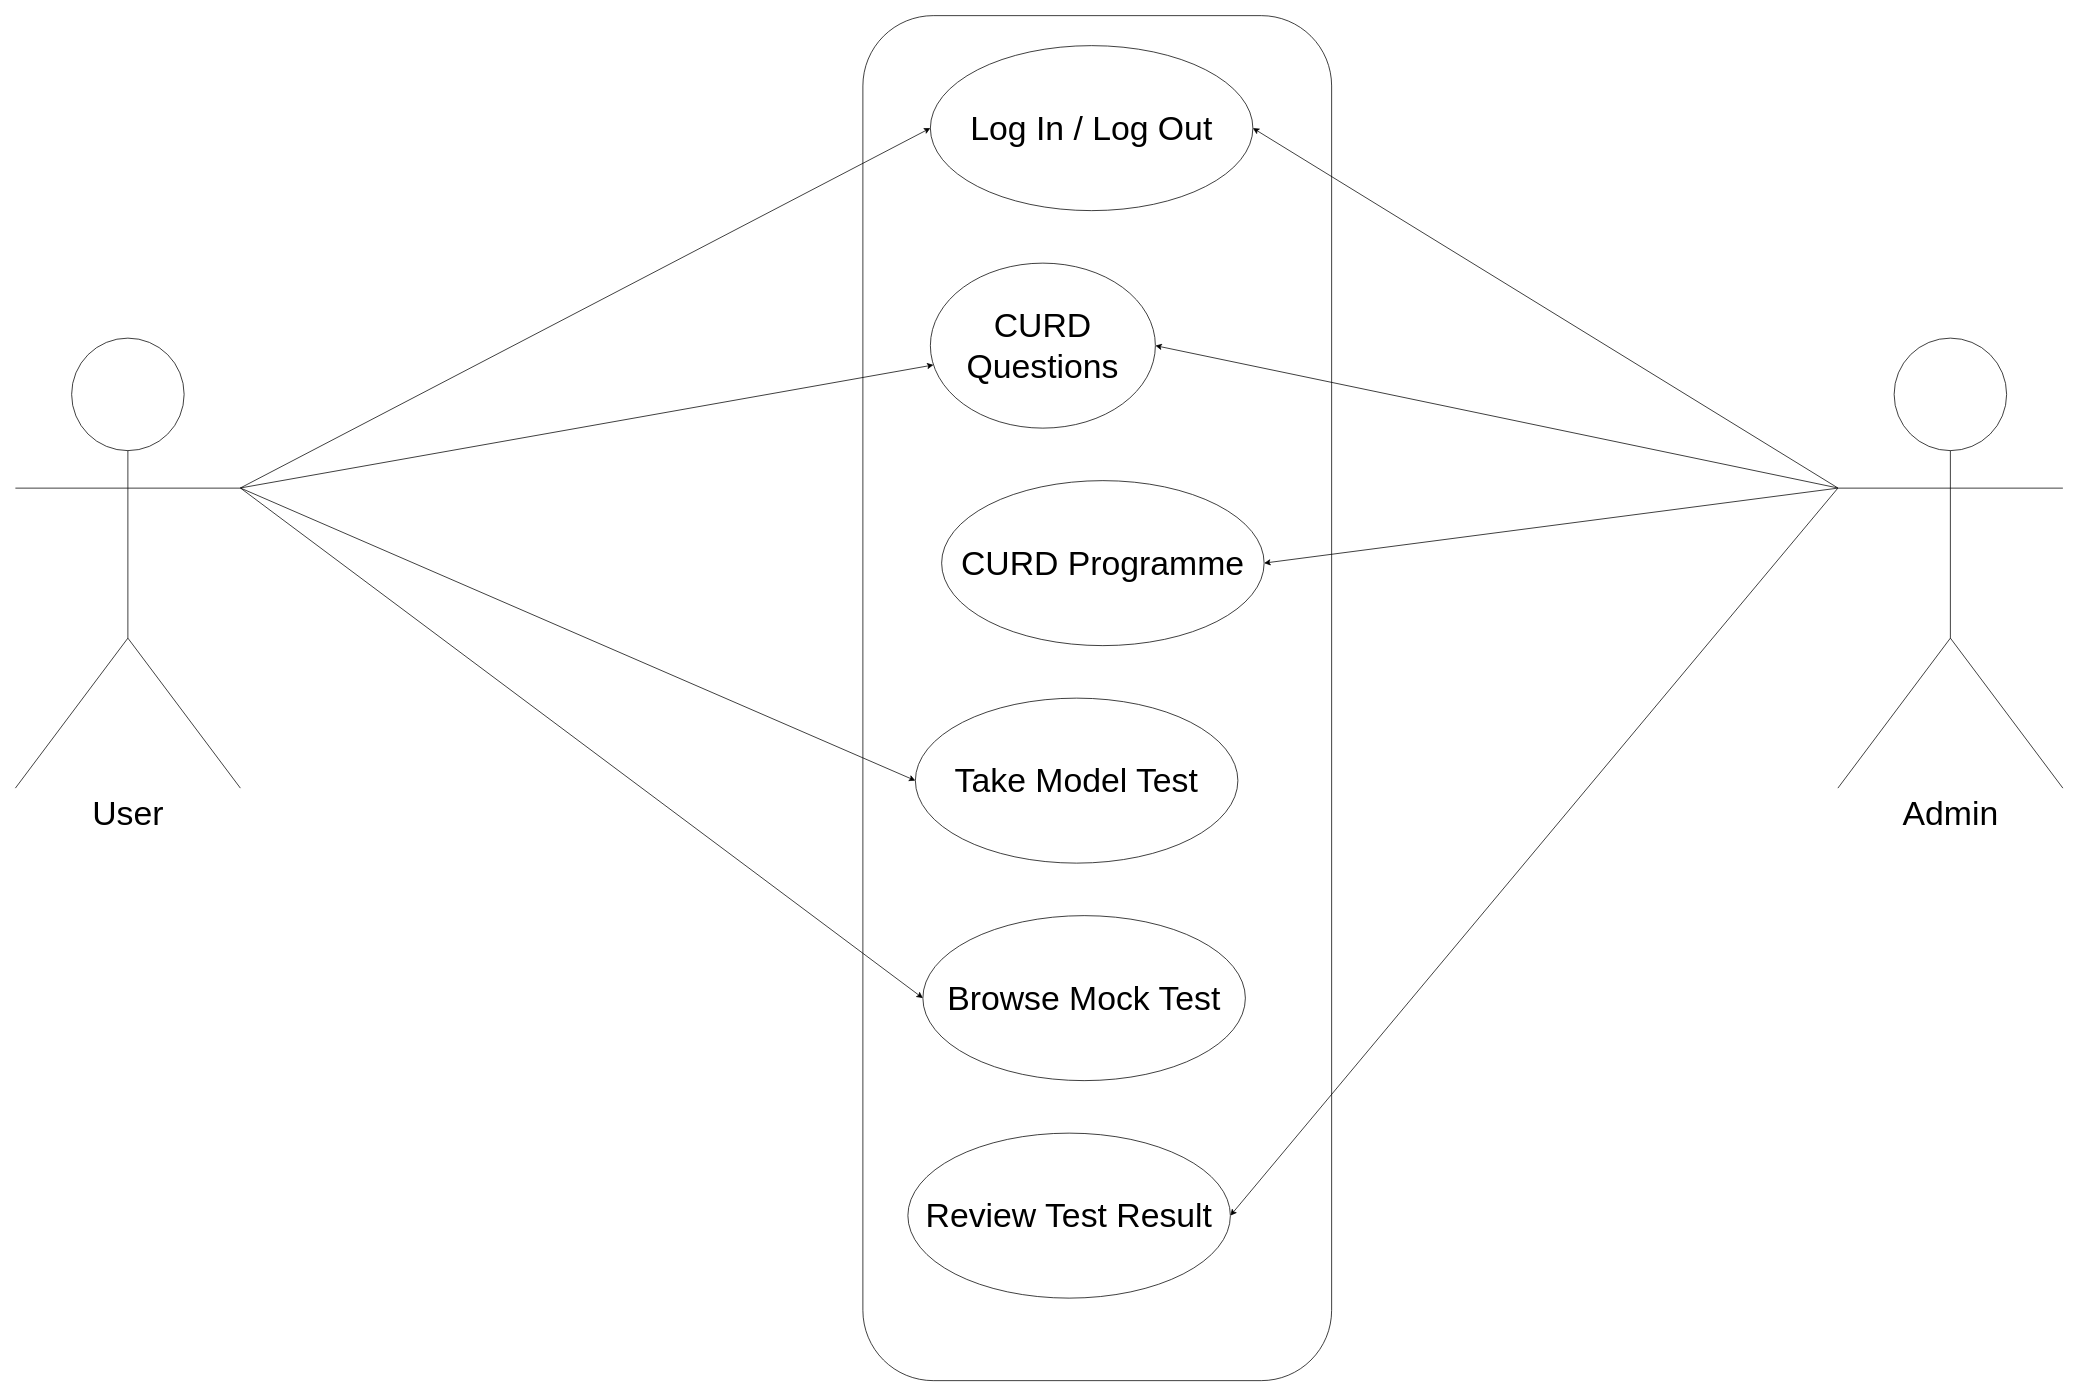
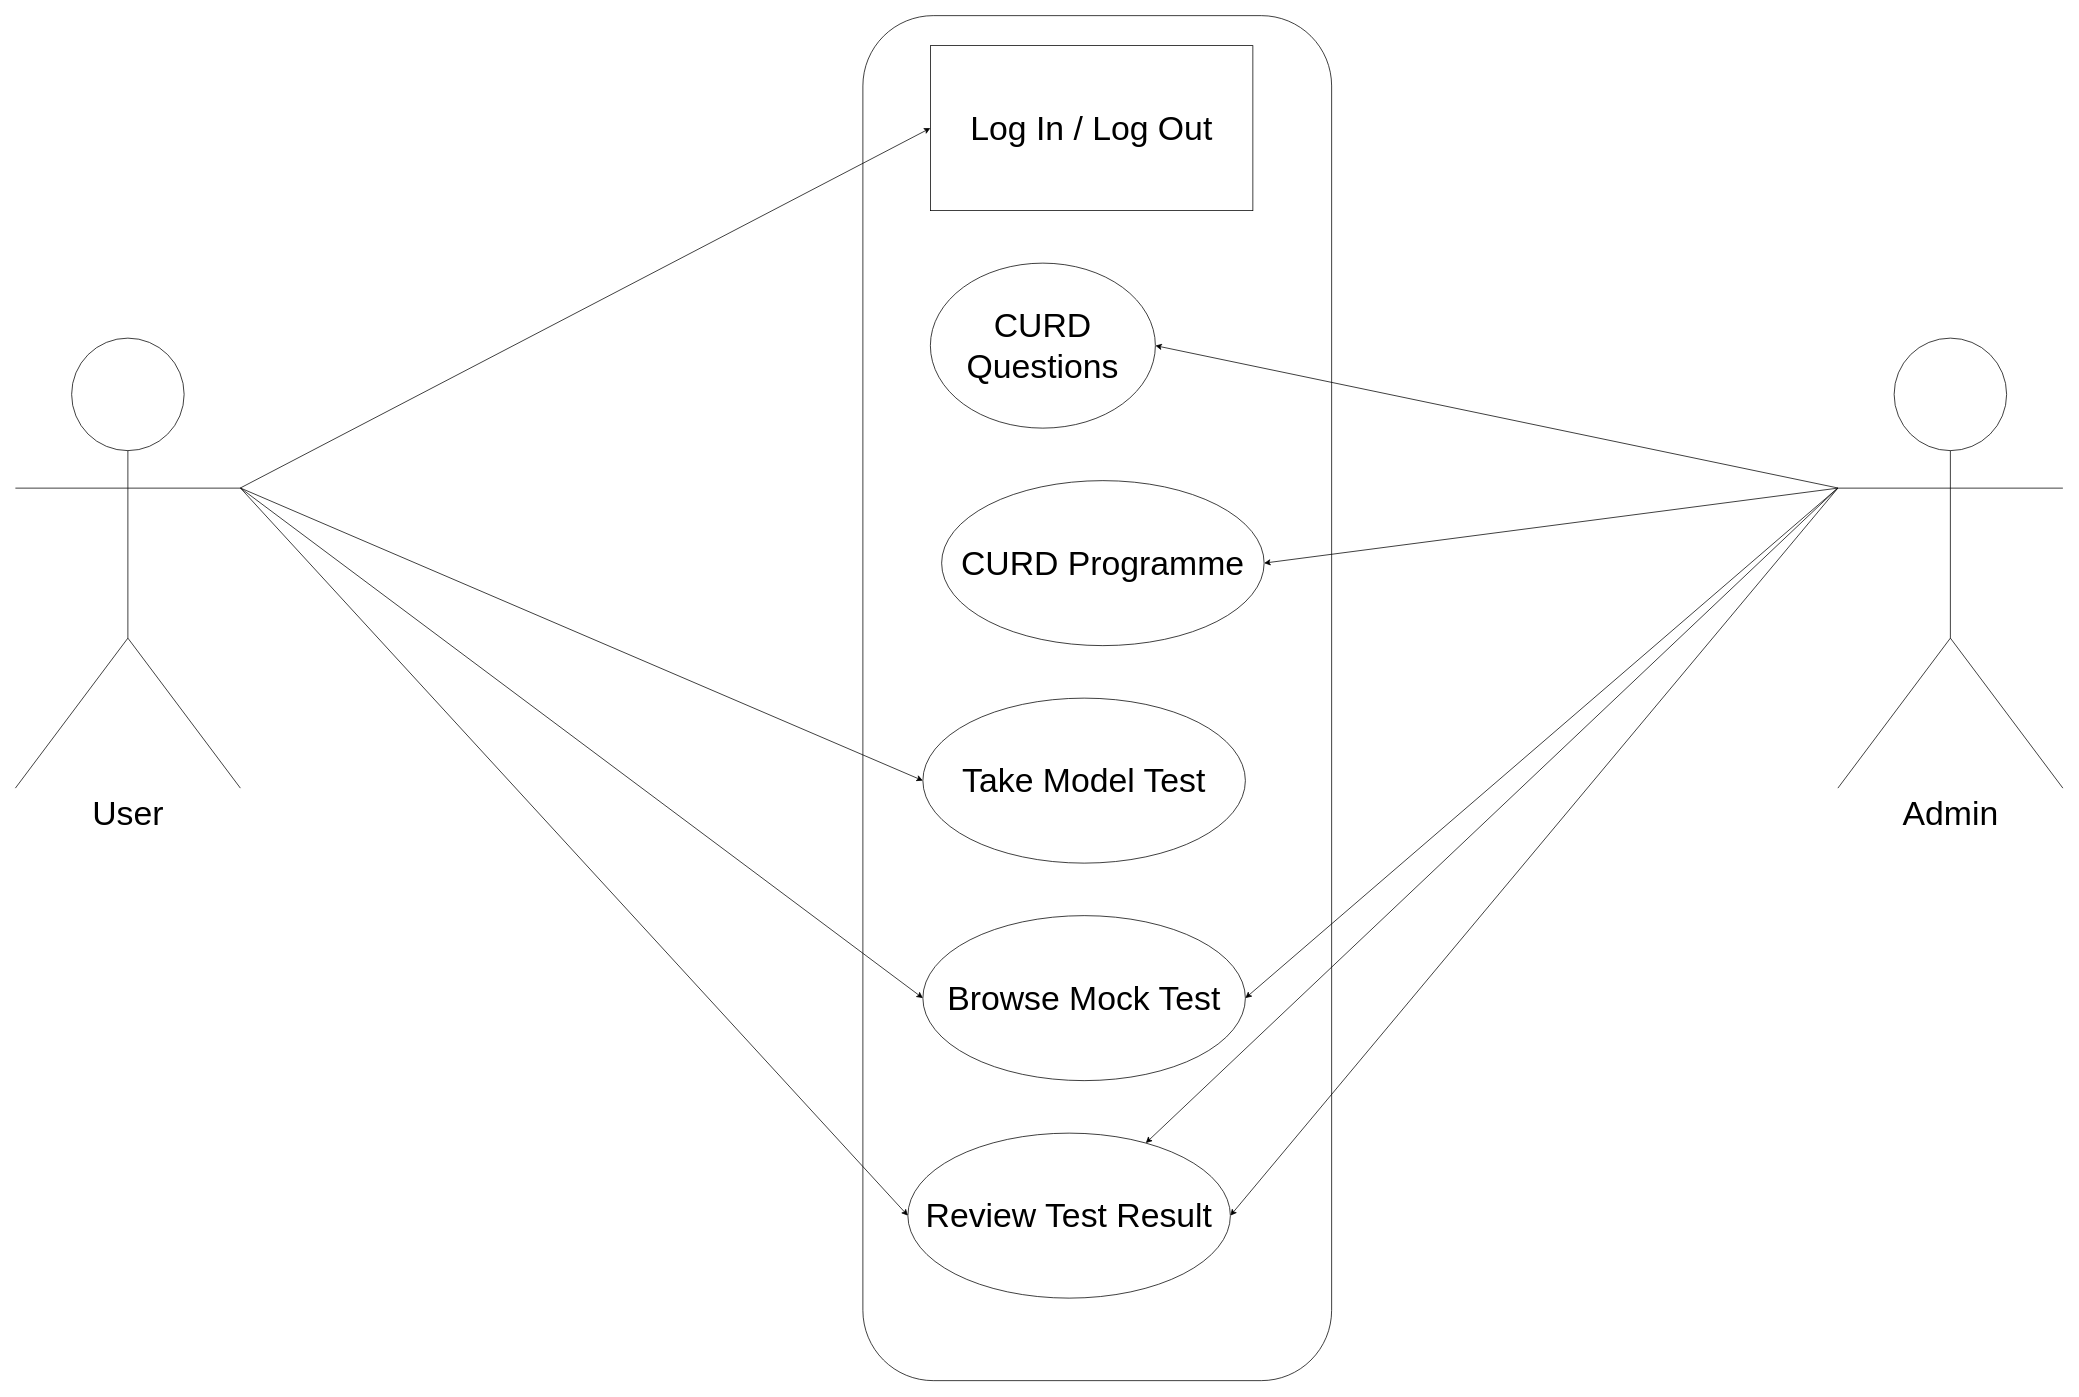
node "Log In / Log Out": shape ellipse -> rectangle
edge "Admin" -> "Log In / Log Out": now "Admin" -> "Review Test Result"
edge "User" -> "CURD Questions": now "User" -> "Review Test Result"
edge "Admin" -> "Browse Mock Test": added
node "Take Model Test": moved (1077, 780) -> (1084, 780)
